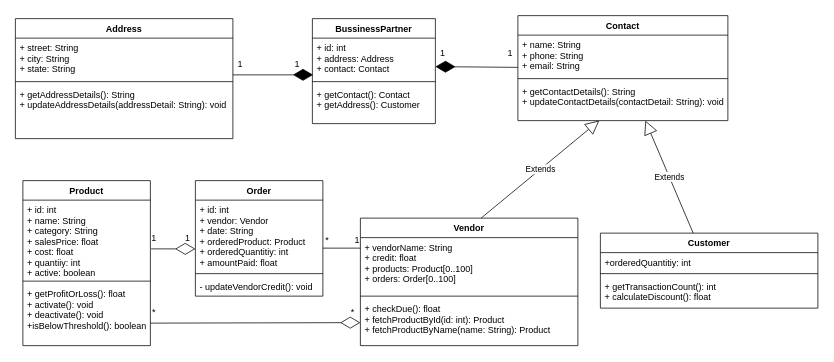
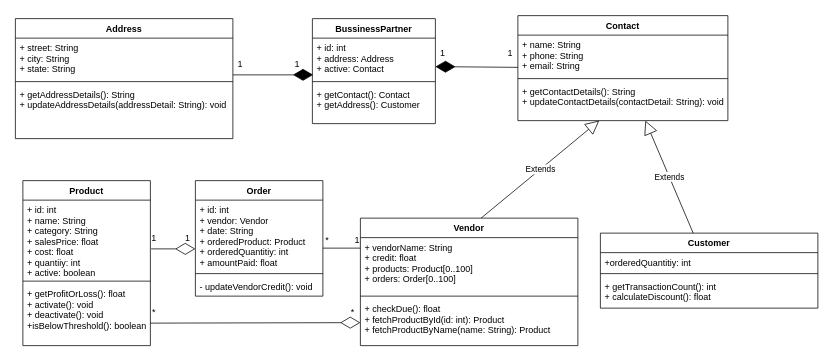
node "+ id: int + address: Address + contact: Contact": label "+ id: int + address: Address + contact: Contact" -> "+ id: int + address: Address + active: Contact"
